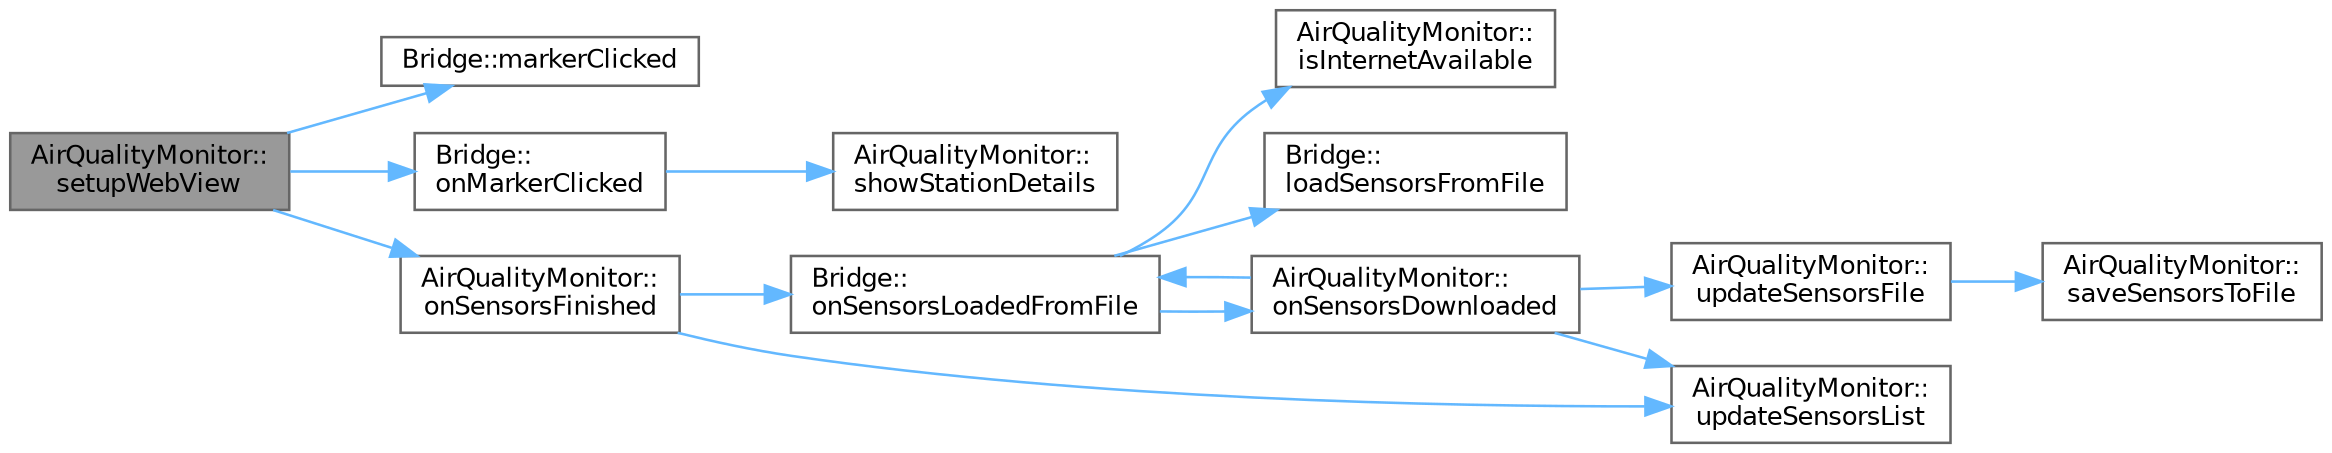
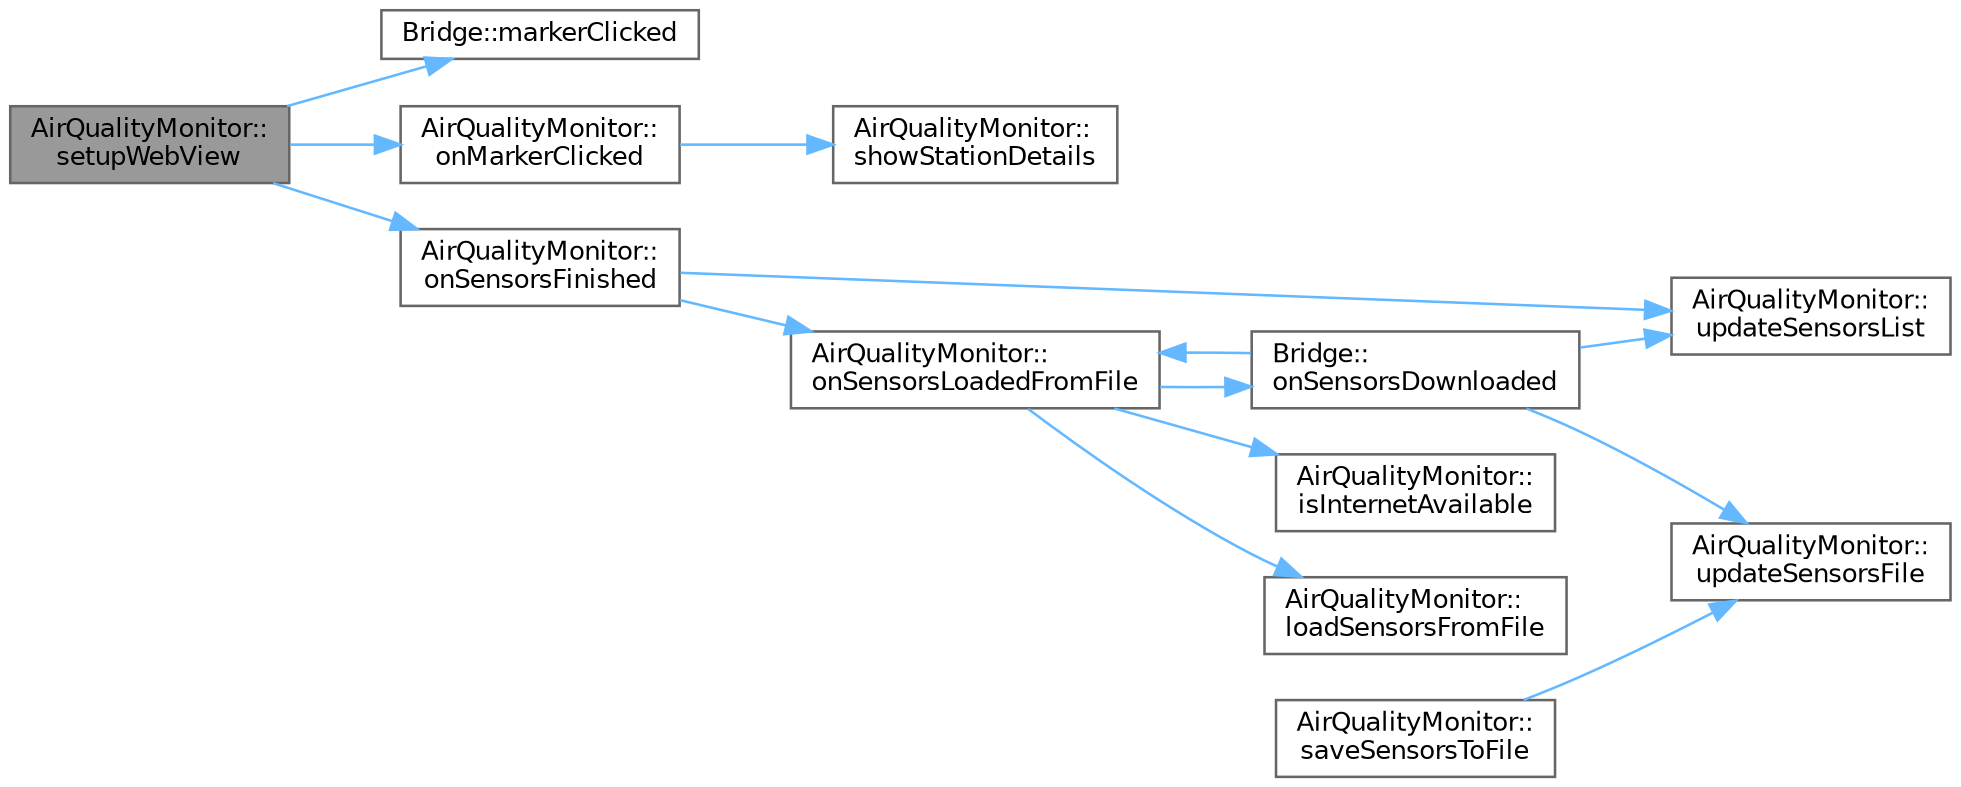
node "Bridge:: onMarkerClicked": label "Bridge:: onMarkerClicked" -> "AirQualityMonitor:: onMarkerClicked"
node "Bridge:: loadSensorsFromFile": label "Bridge:: loadSensorsFromFile" -> "AirQualityMonitor:: loadSensorsFromFile"
edge "AirQualityMonitor:: updateSensorsFile" -> "AirQualityMonitor:: saveSensorsToFile": reversed
node "Bridge:: onSensorsLoadedFromFile": label "Bridge:: onSensorsLoadedFromFile" -> "AirQualityMonitor:: onSensorsLoadedFromFile"
node "AirQualityMonitor:: onSensorsDownloaded": label "AirQualityMonitor:: onSensorsDownloaded" -> "Bridge:: onSensorsDownloaded"
